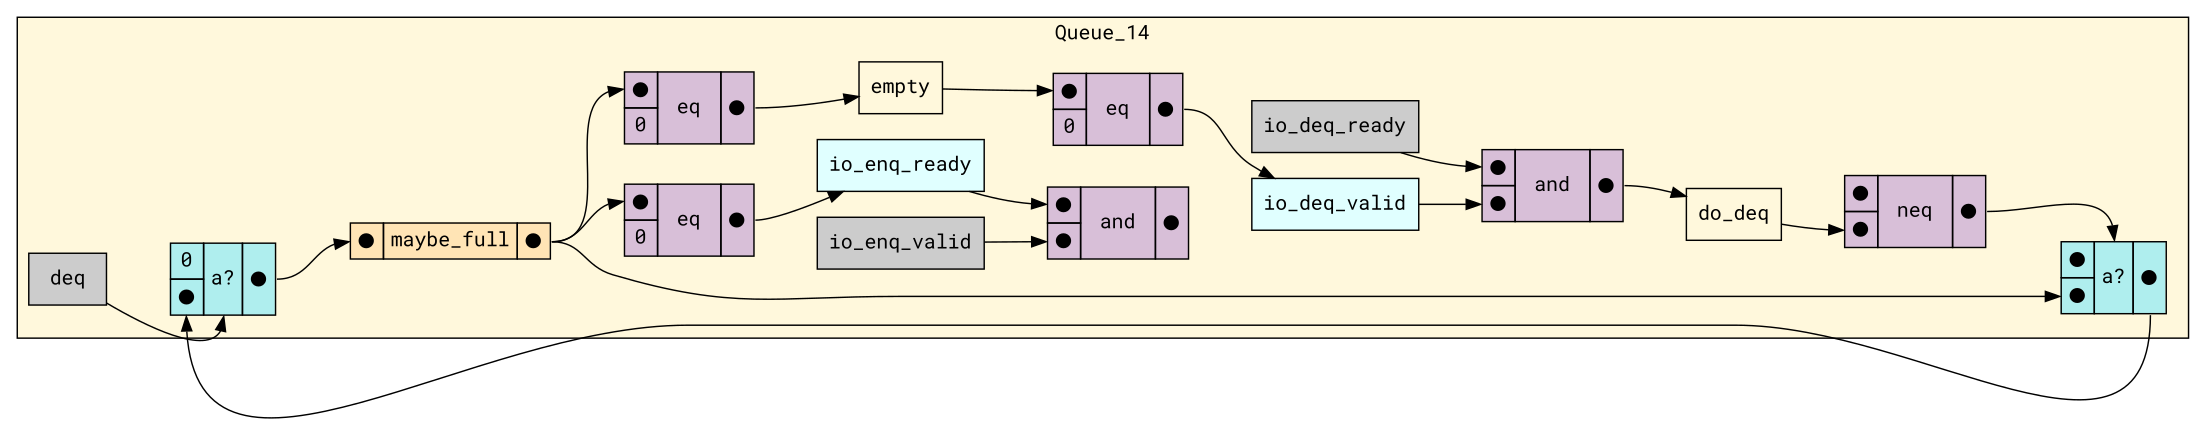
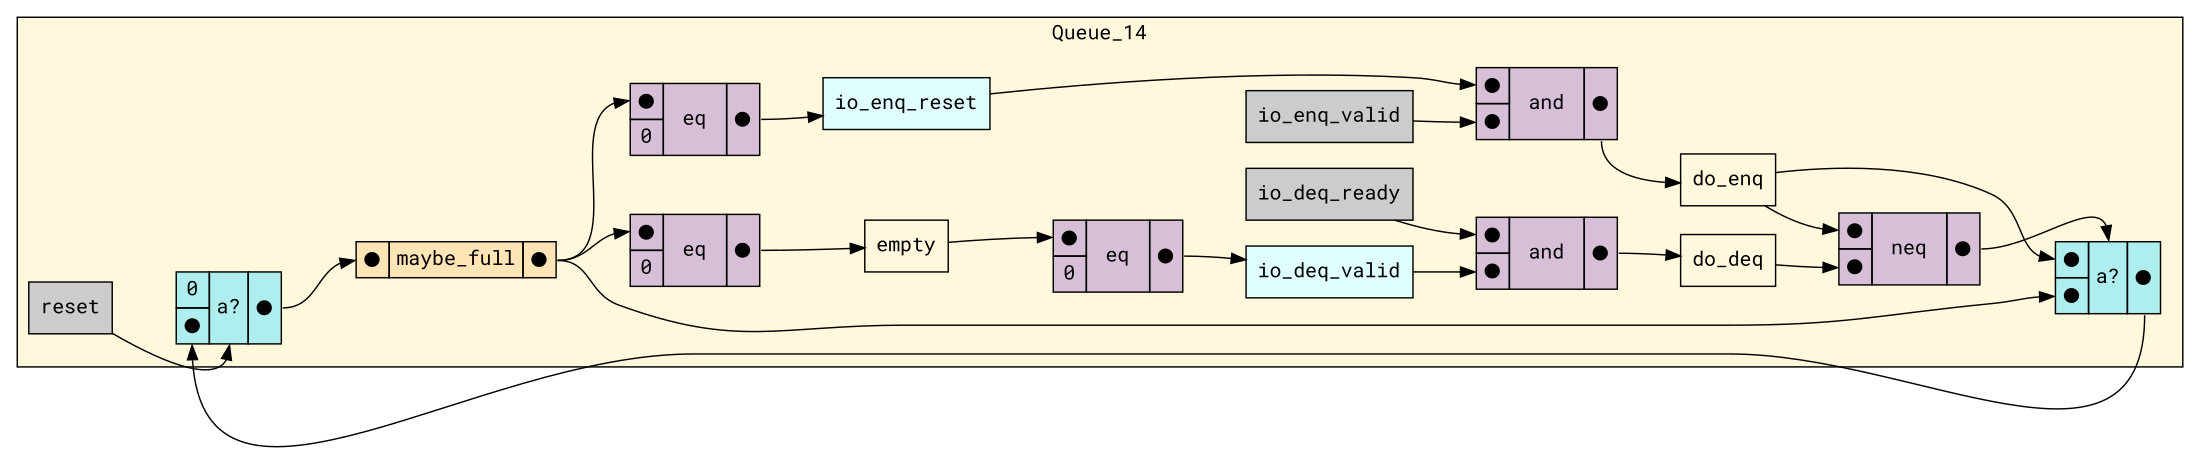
node "io_enq_ready": label "io_enq_ready" -> "io_enq_reset"
node "do_enq": added
node "deq": label "deq" -> "reset"
